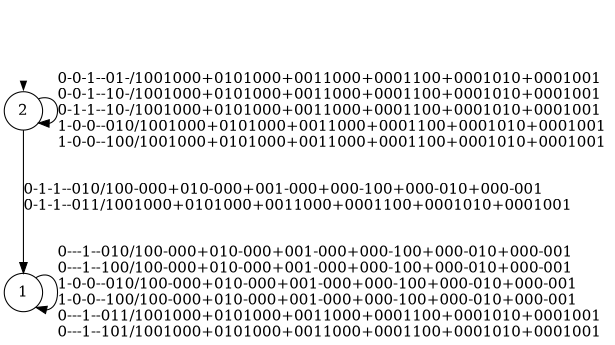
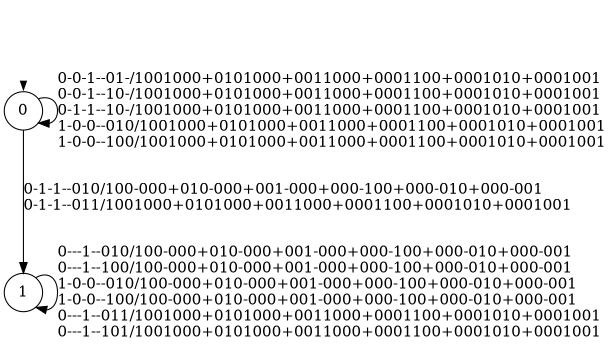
node "2": label "2" -> "0"
